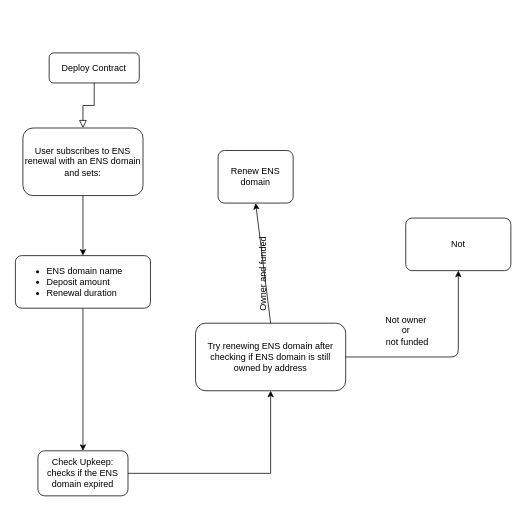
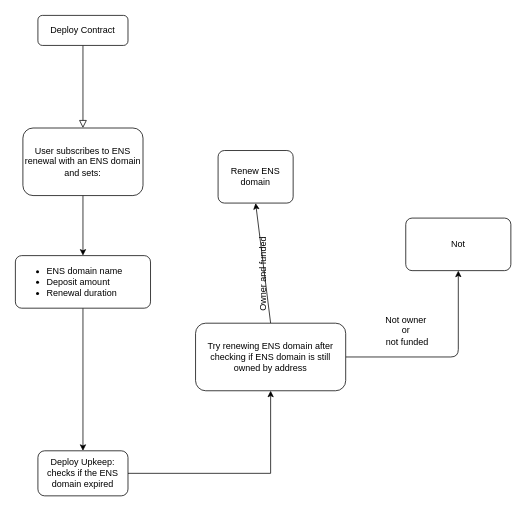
node "Deploy Contract": moved (94, 68) -> (83, 30)
node "Check Upkeep: checks if the ENS domain expired": label "Check Upkeep: checks if the ENS domain expired" -> "Deploy Upkeep: checks if the ENS domain expired"
